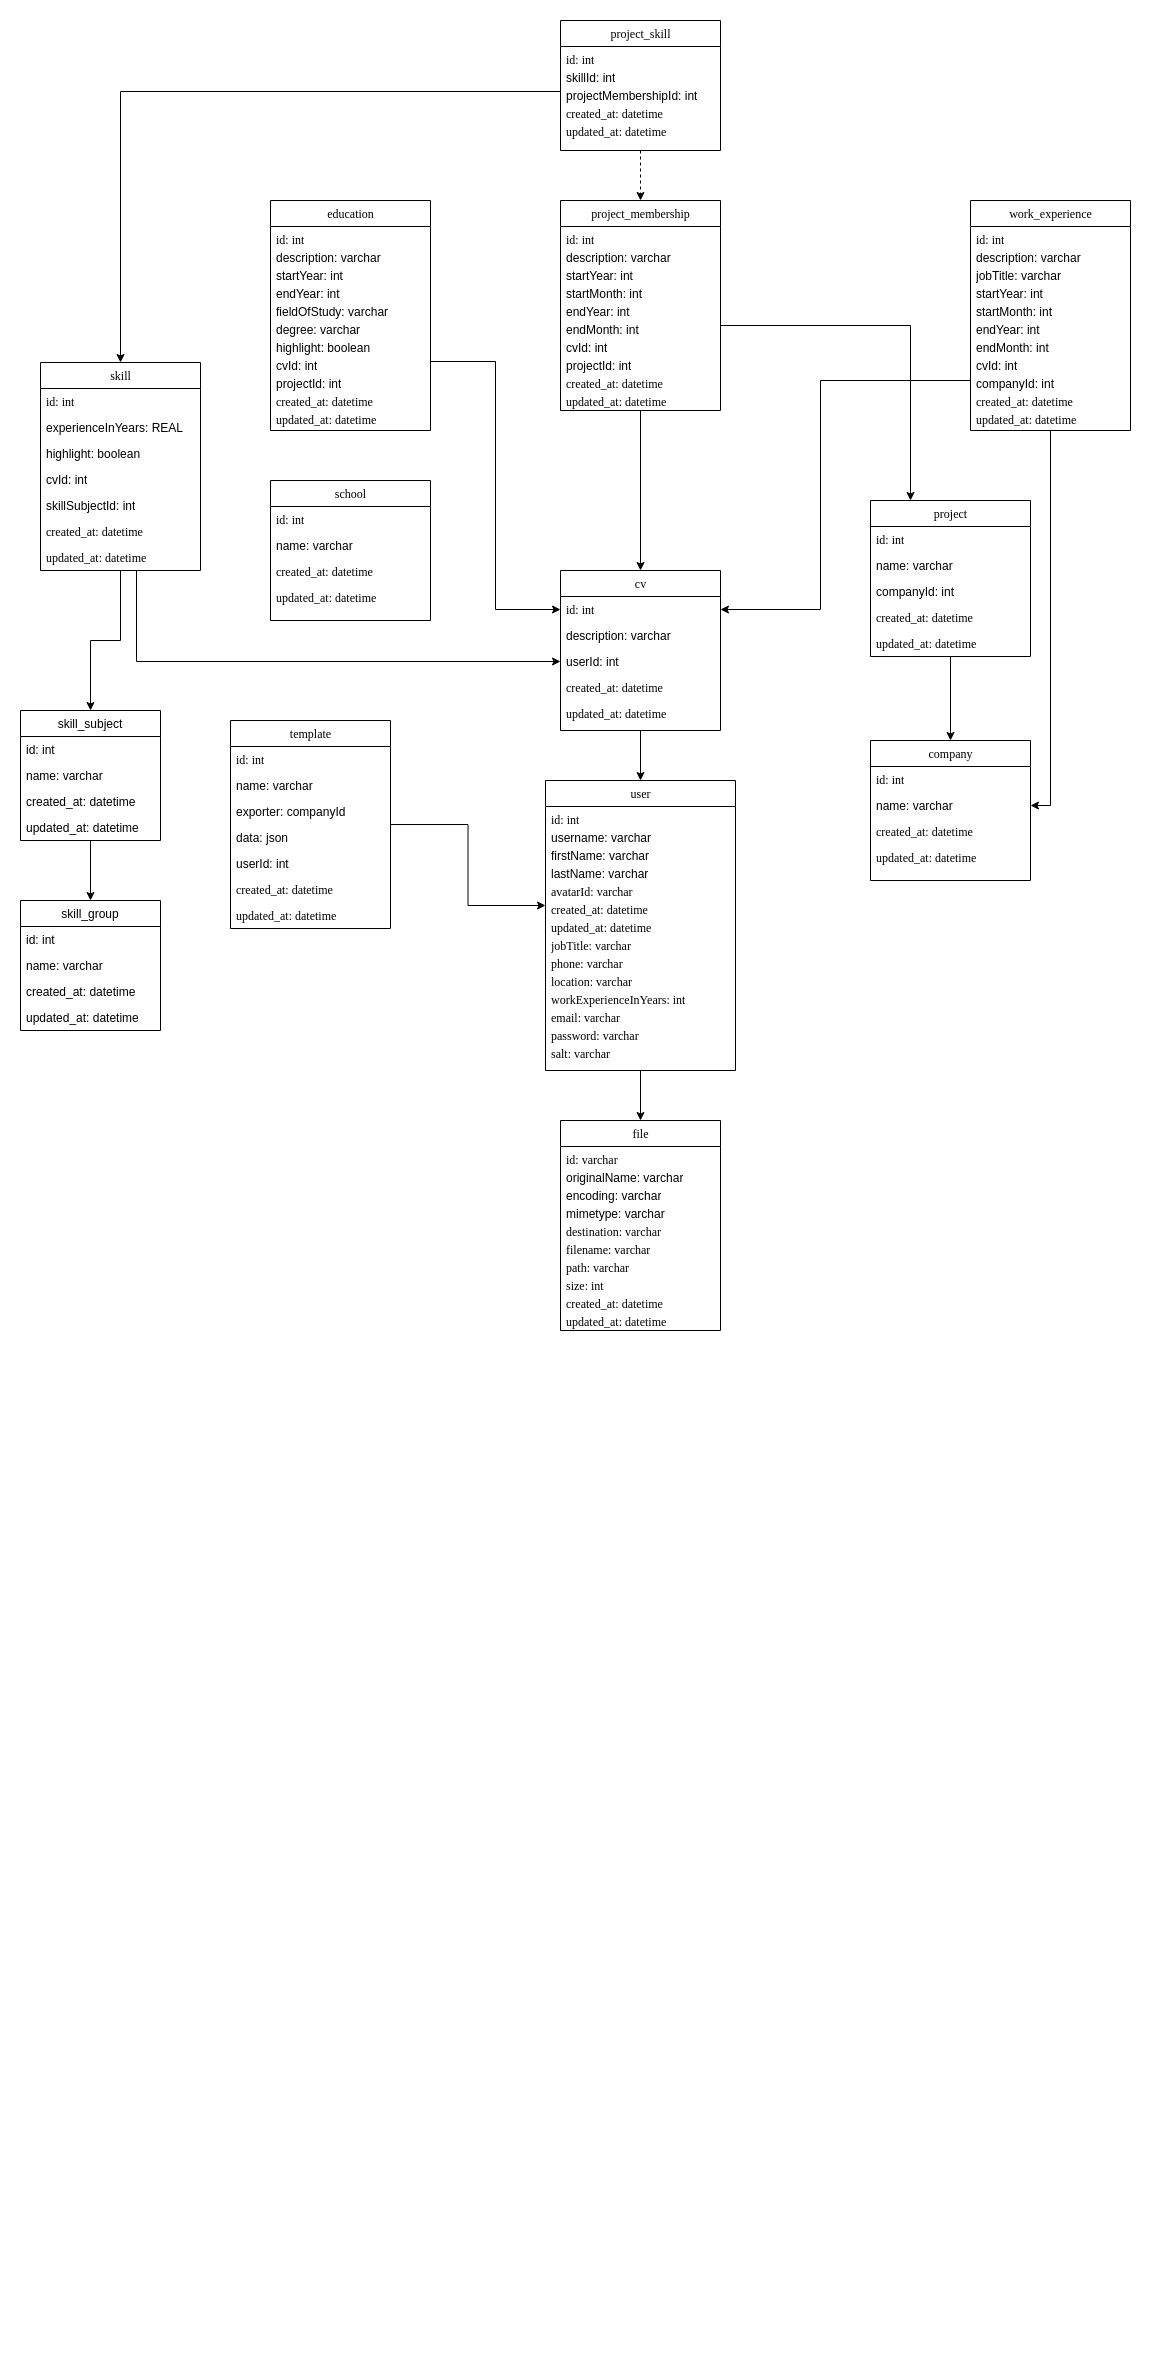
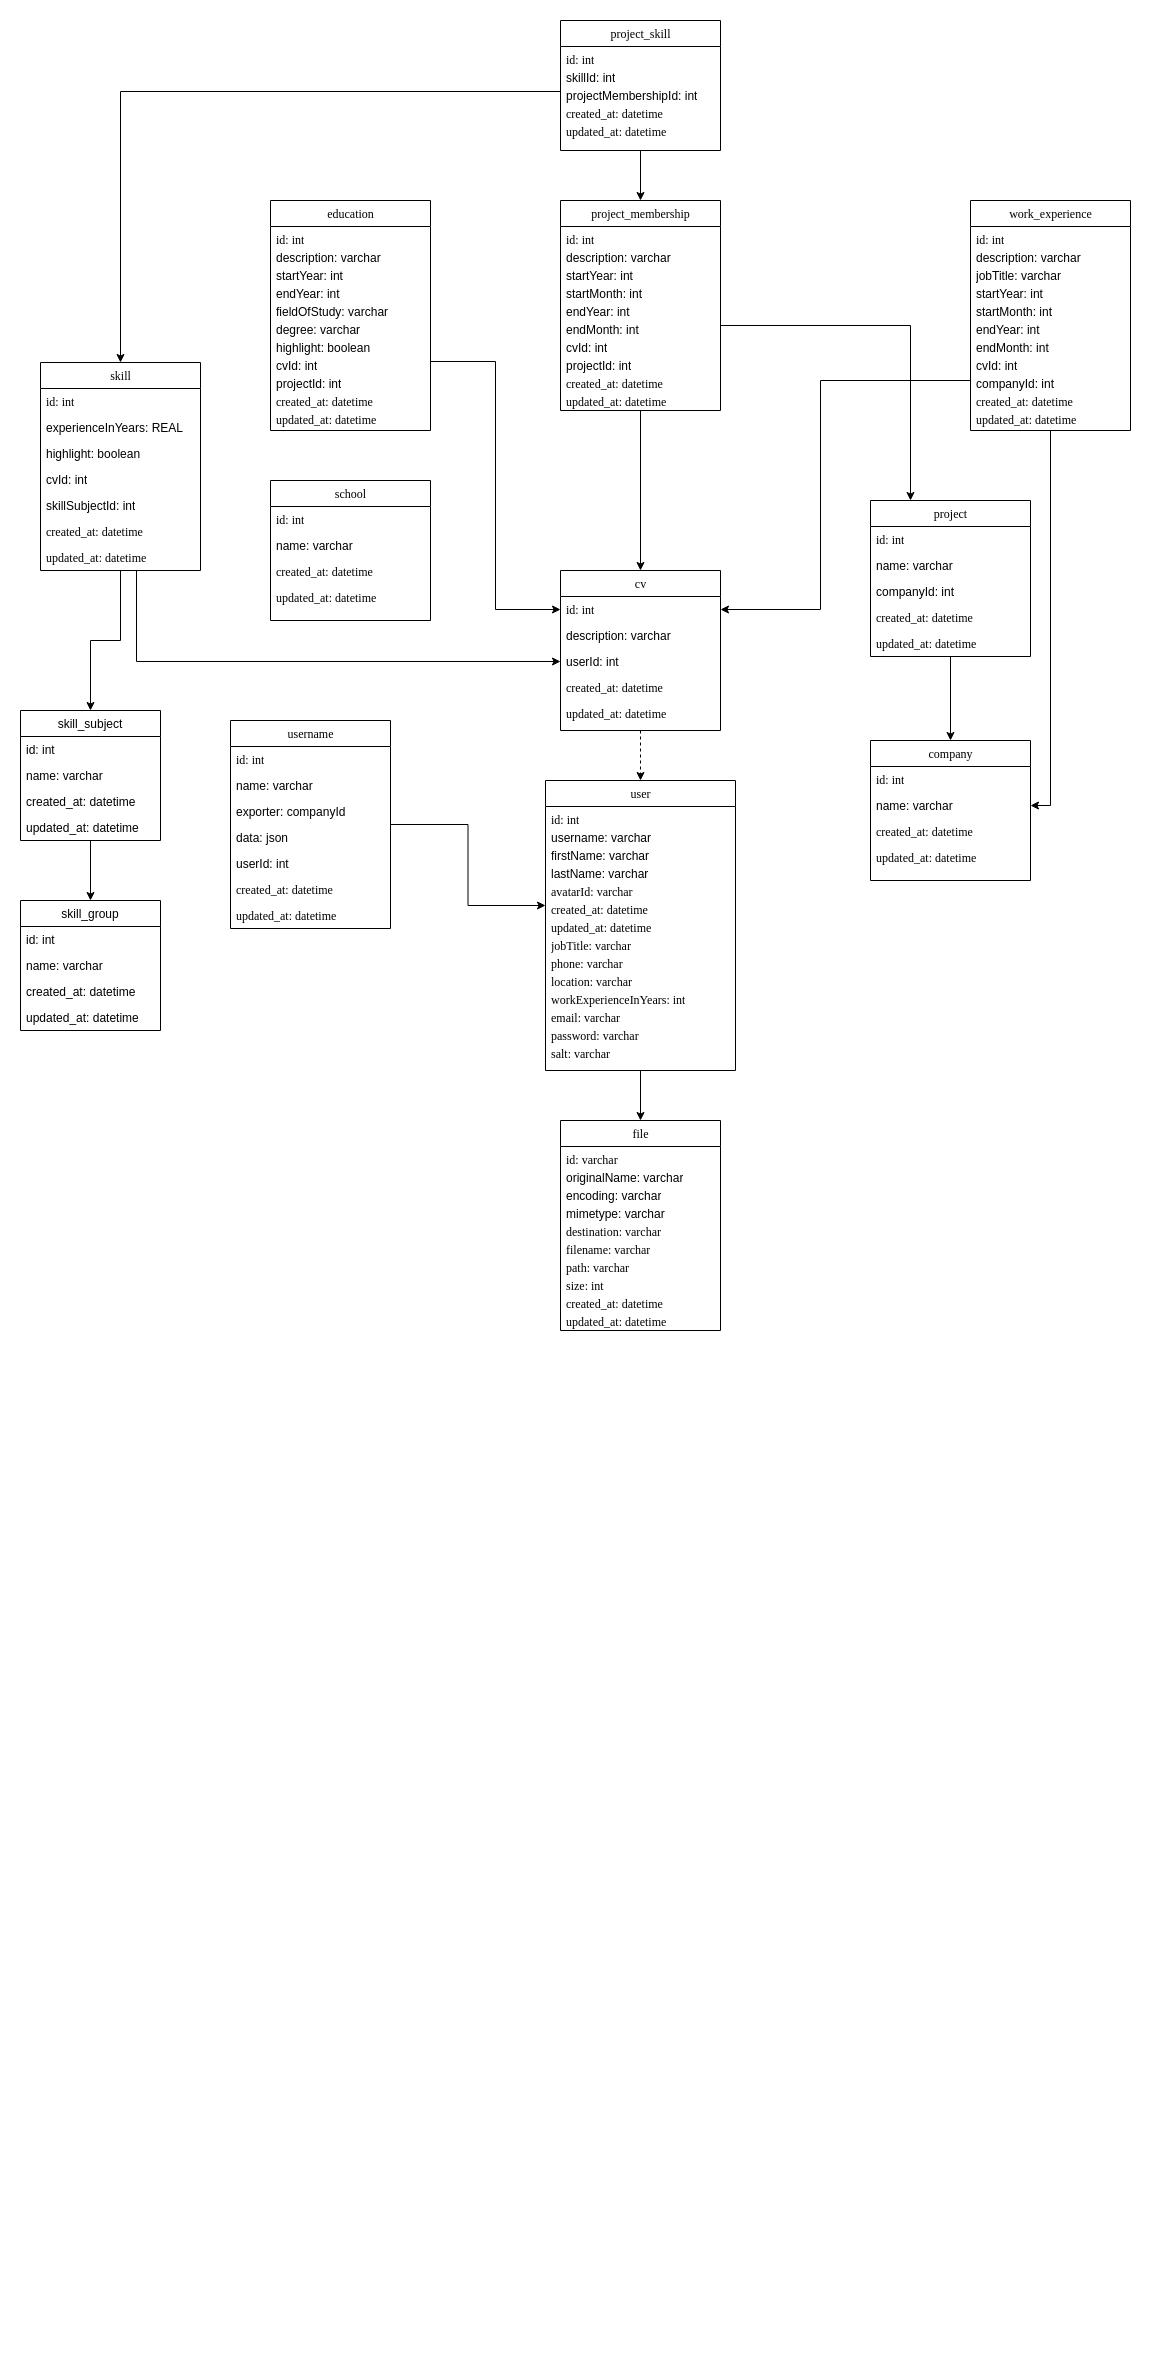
edge "project_skill" -> "project_membership": style dashed -> solid
node "template": label "template" -> "username"
edge "cv" -> "user": style solid -> dashed
